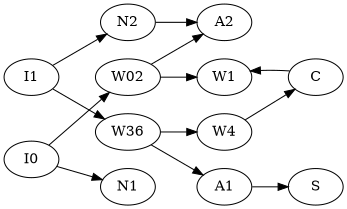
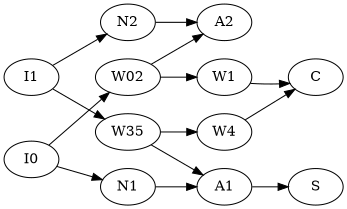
edge "C" -> "W1": reversed
node "W36": label "W36" -> "W35"
edge "N1" -> "A1": added
